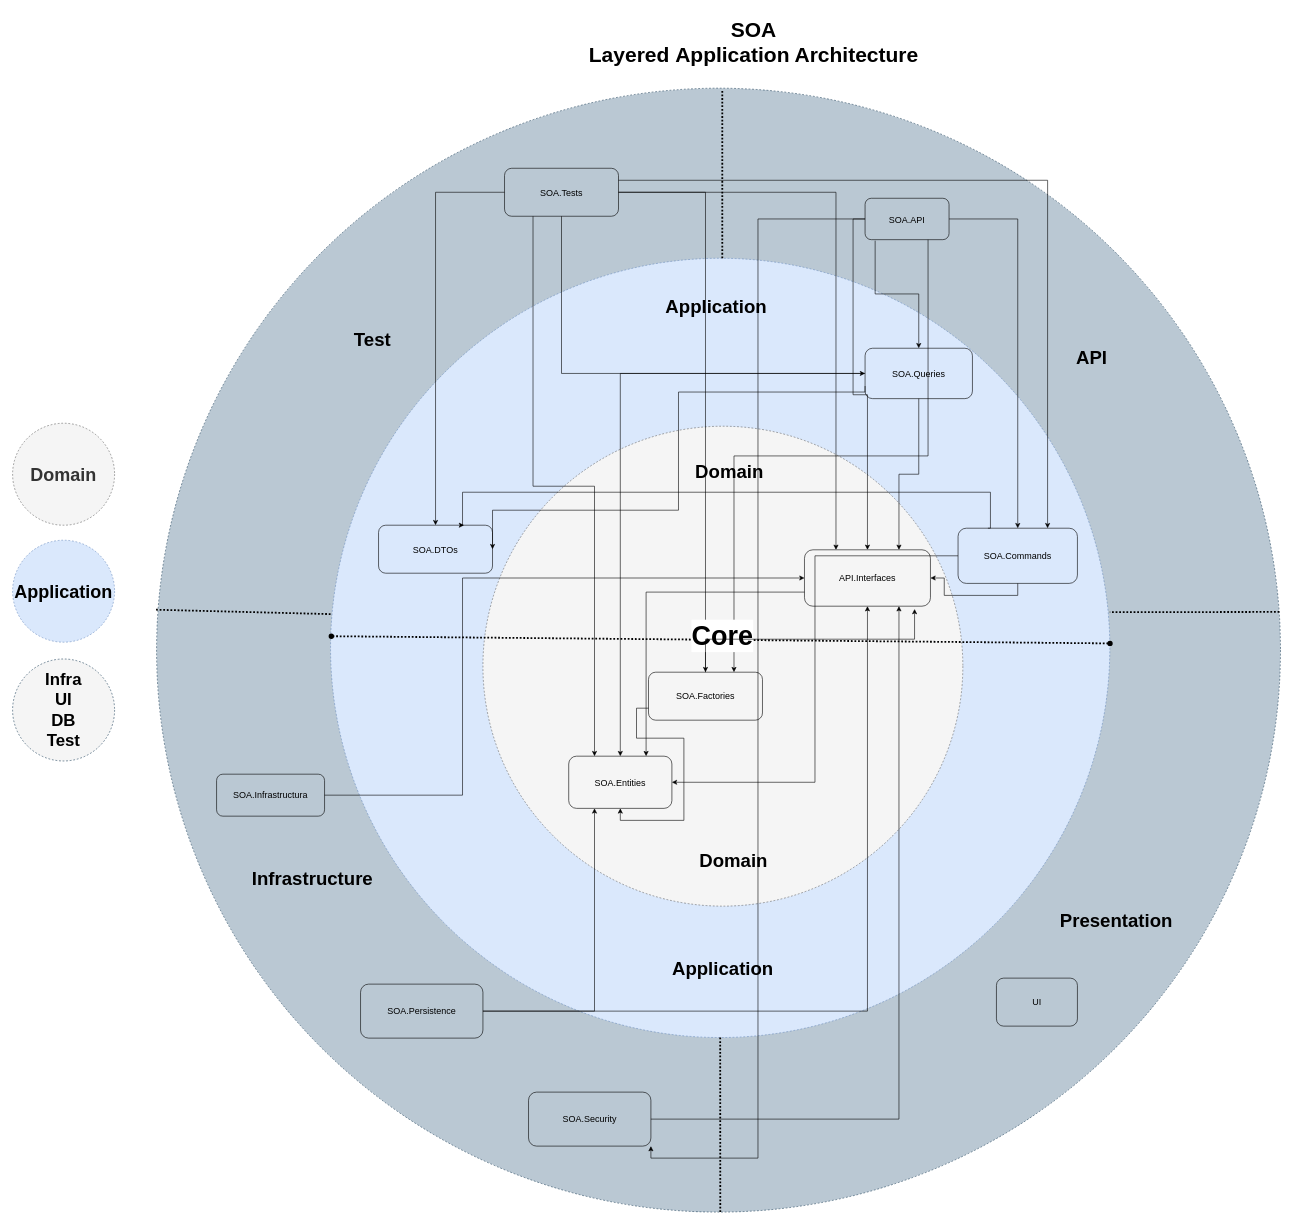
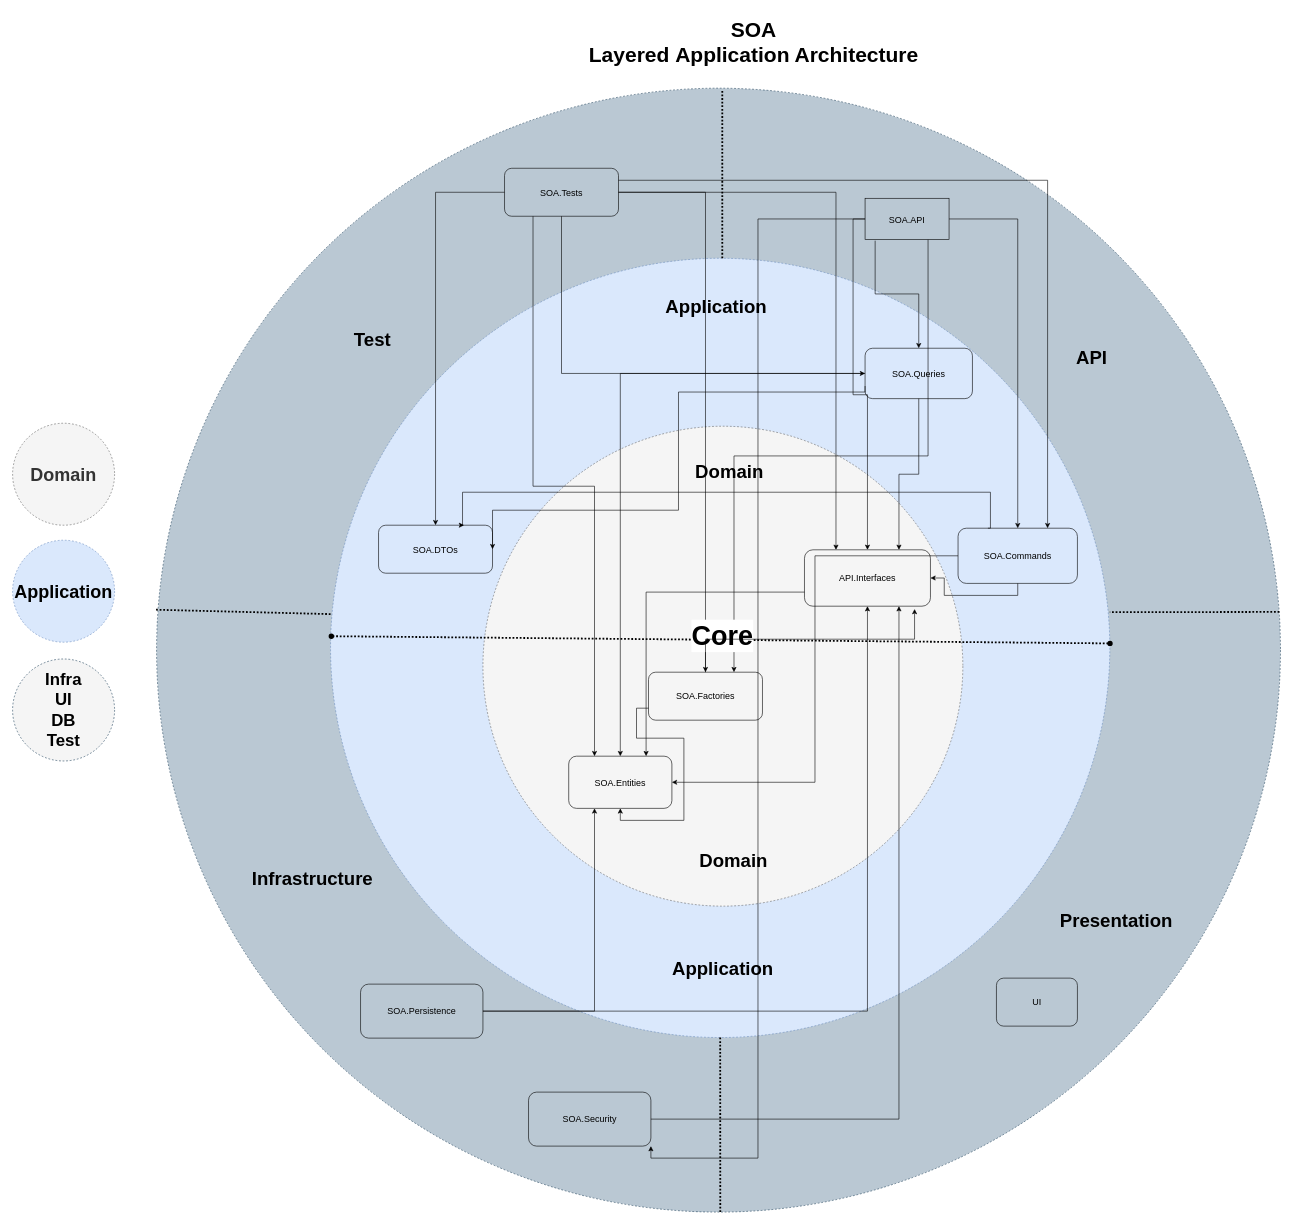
node "SOA.API": shape rounded rectangle -> rectangle
edge "SOA.Infrastructura" -> "API.Interfaces": removed
node "SOA.Infrastructura": removed
